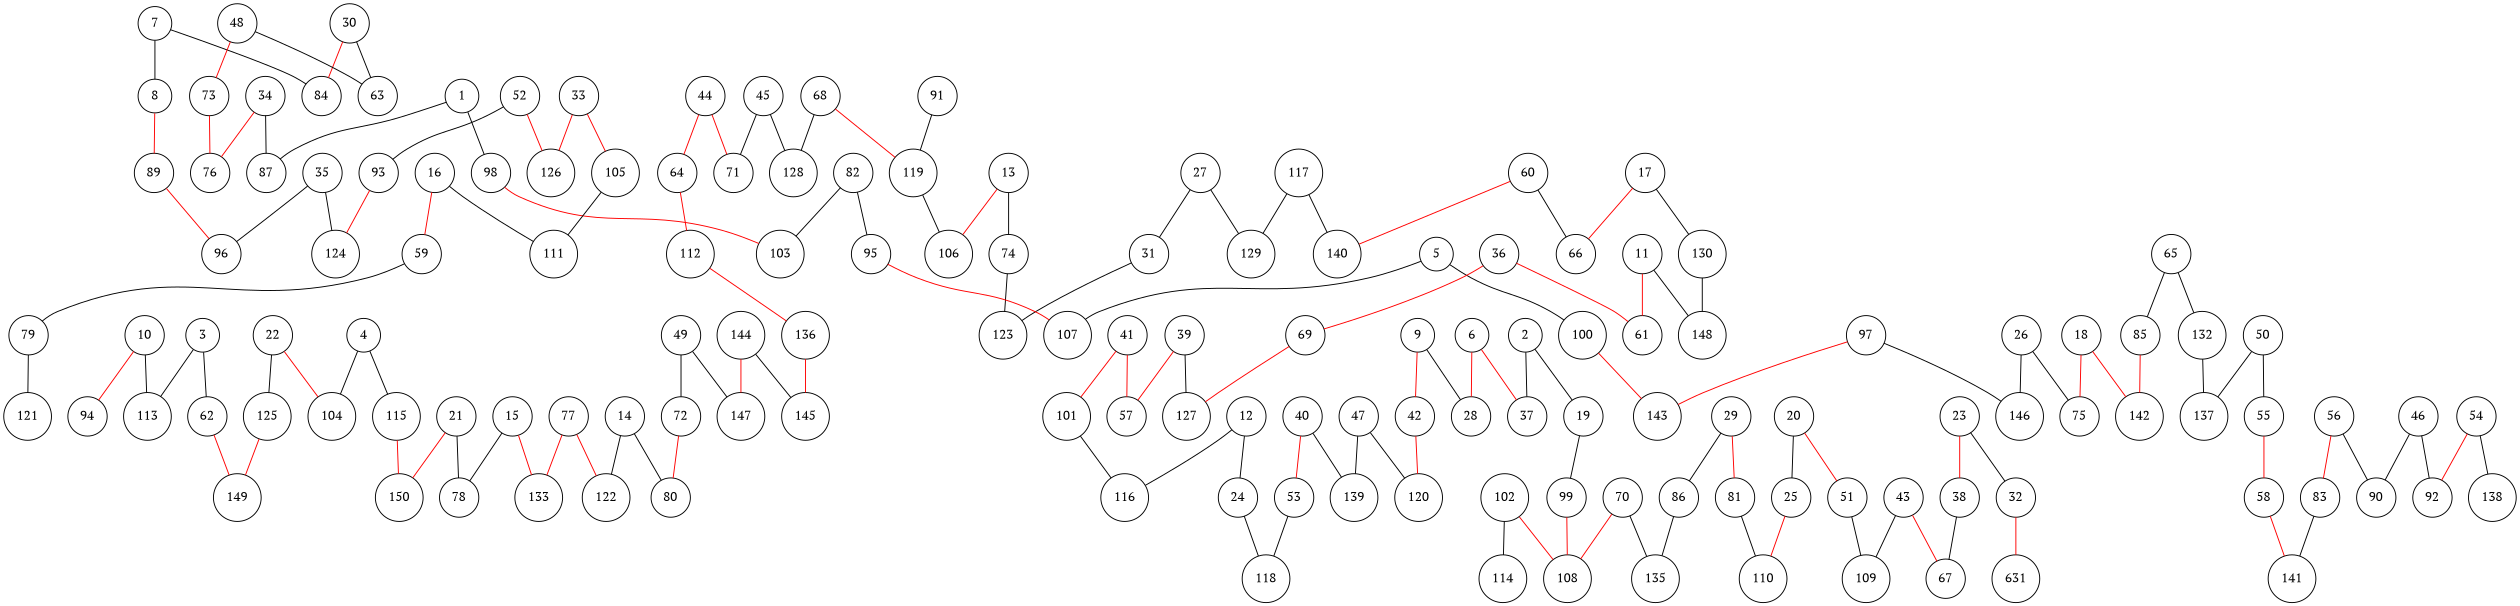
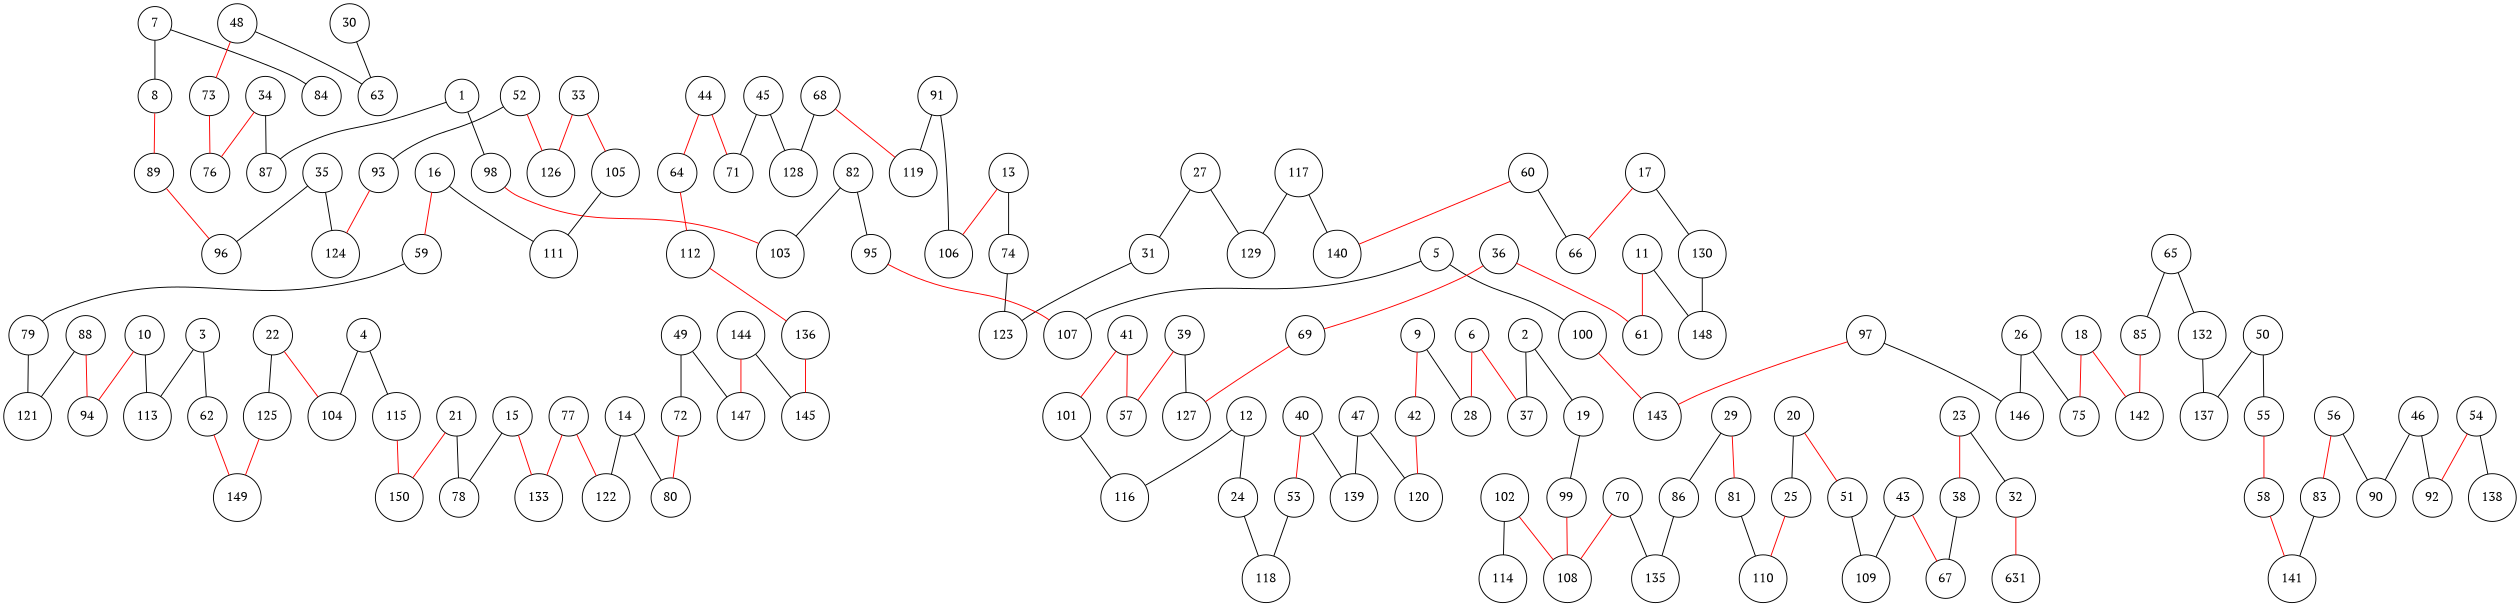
edge "30" -- "84": removed
edge "119" -- "106": now "91" -- "106"
node "88": added
